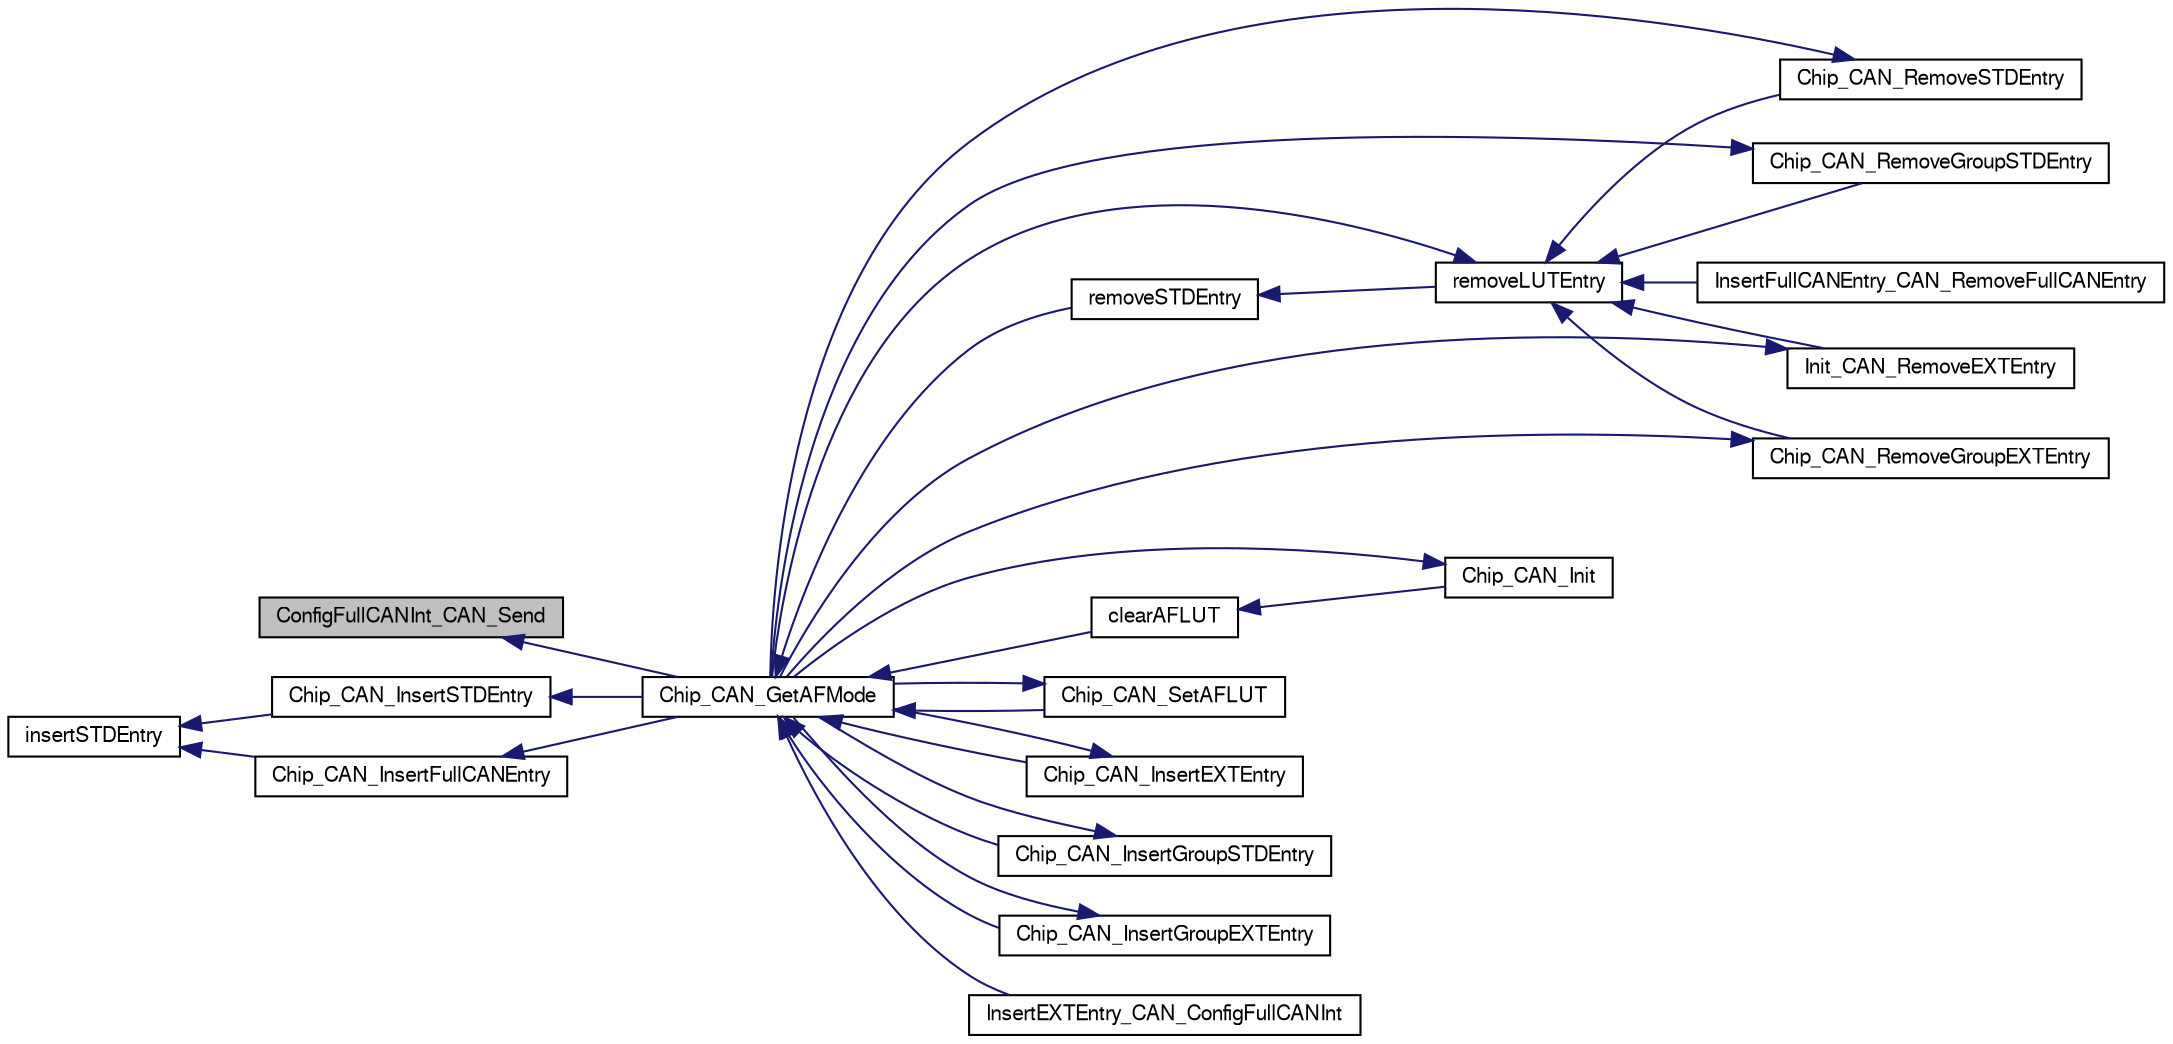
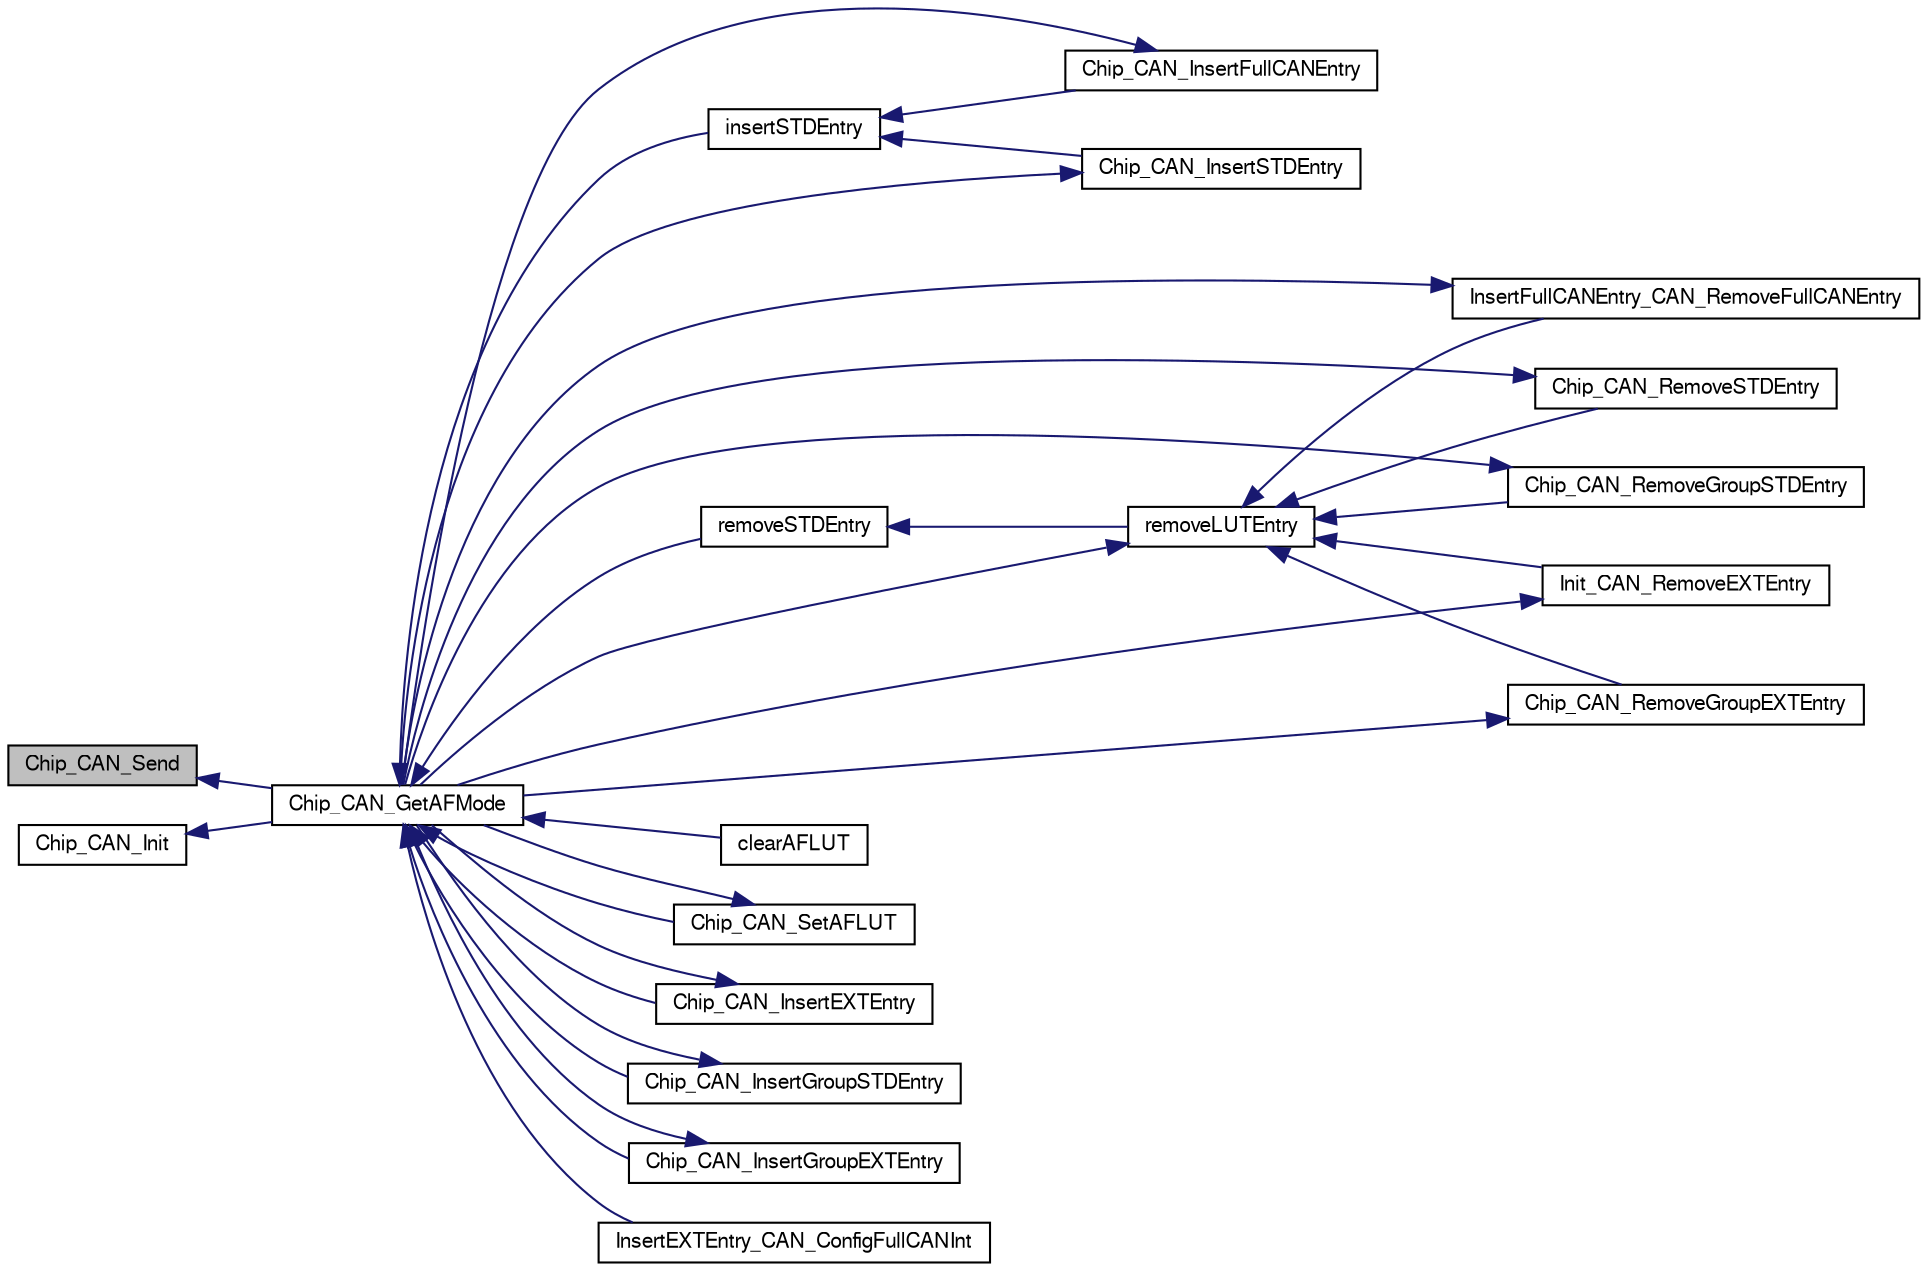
edge "Chip_CAN_GetAFMode" -> "InsertFullCANEntry_CAN_RemoveFullCANEntry": added
edge "insertSTDEntry" -> "Chip_CAN_GetAFMode": added
edge "Chip_CAN_Init" -> "clearAFLUT": removed
node "ConfigFullCANInt_CAN_Send": label "ConfigFullCANInt_CAN_Send" -> "Chip_CAN_Send"
